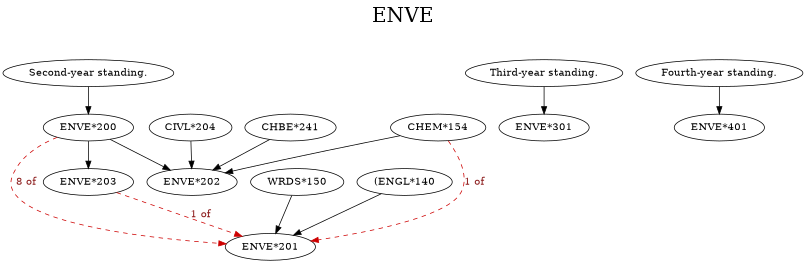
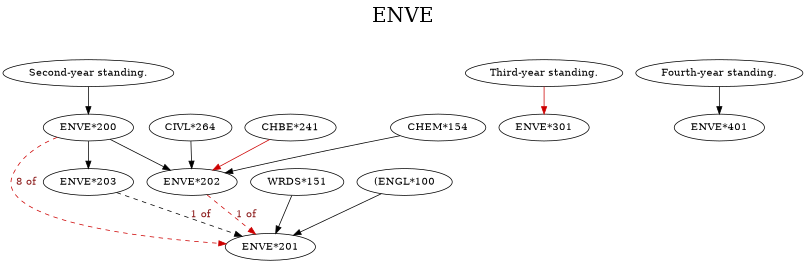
edge "Third-year standing." -> "ENVE*301": color black -> red3
node "CIVL*204": label "CIVL*204" -> "CIVL*264"
edge "CHBE*241" -> "ENVE*202": color black -> red3
node "WRDS*150": label "WRDS*150" -> "WRDS*151"
node "(ENGL*140": label "(ENGL*140" -> "(ENGL*100"
edge "ENVE*203" -> "ENVE*201": color red3 -> black
edge "CHEM*154" -> "ENVE*201": now "ENVE*202" -> "ENVE*201"
